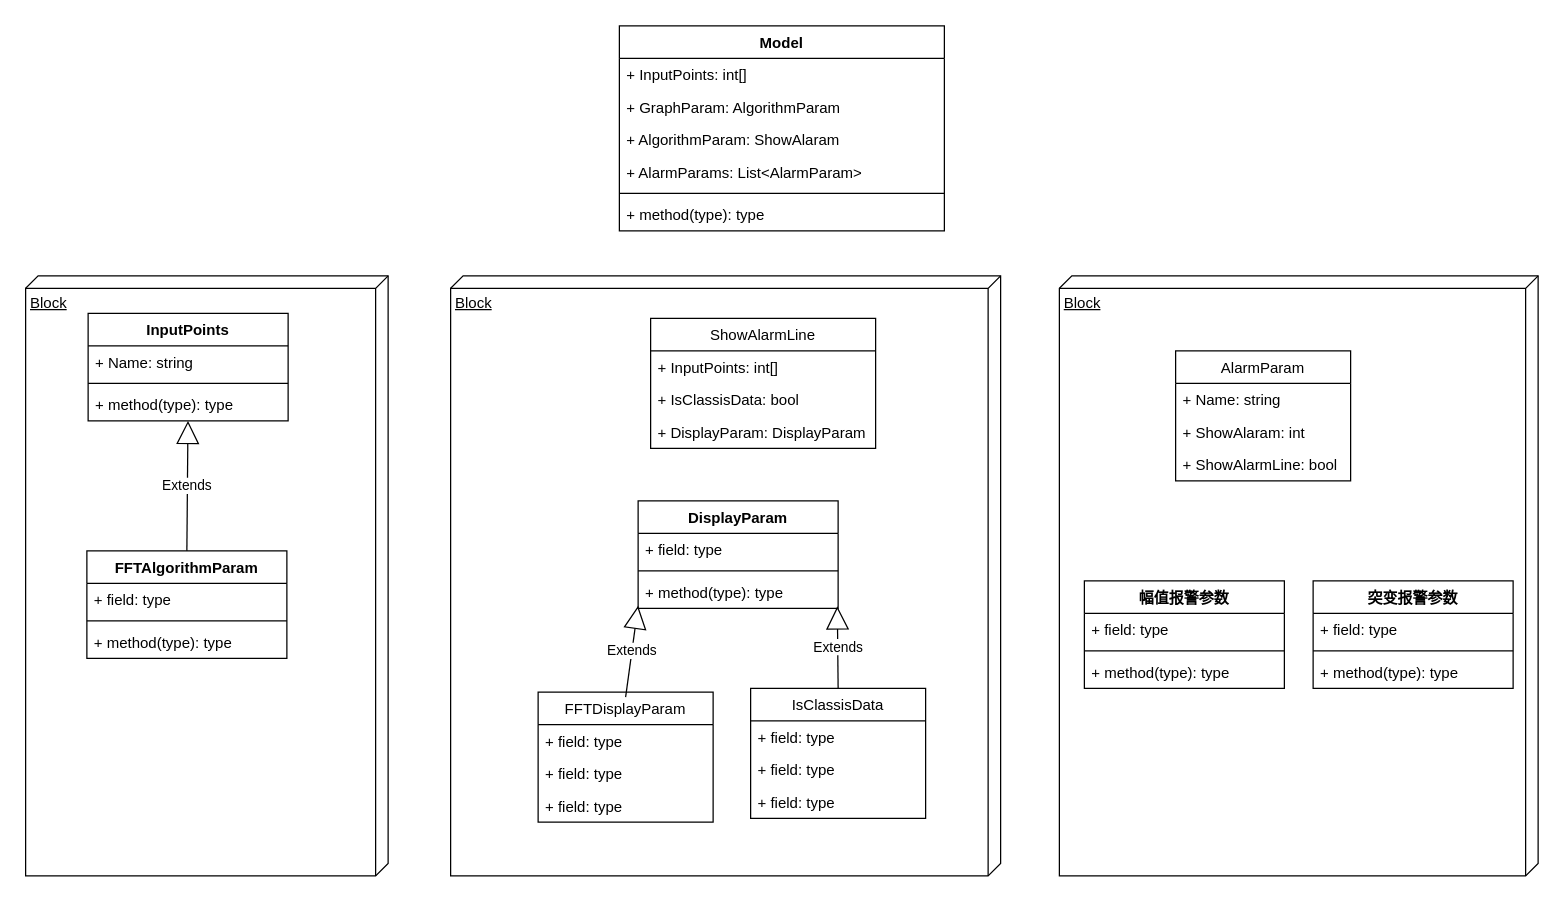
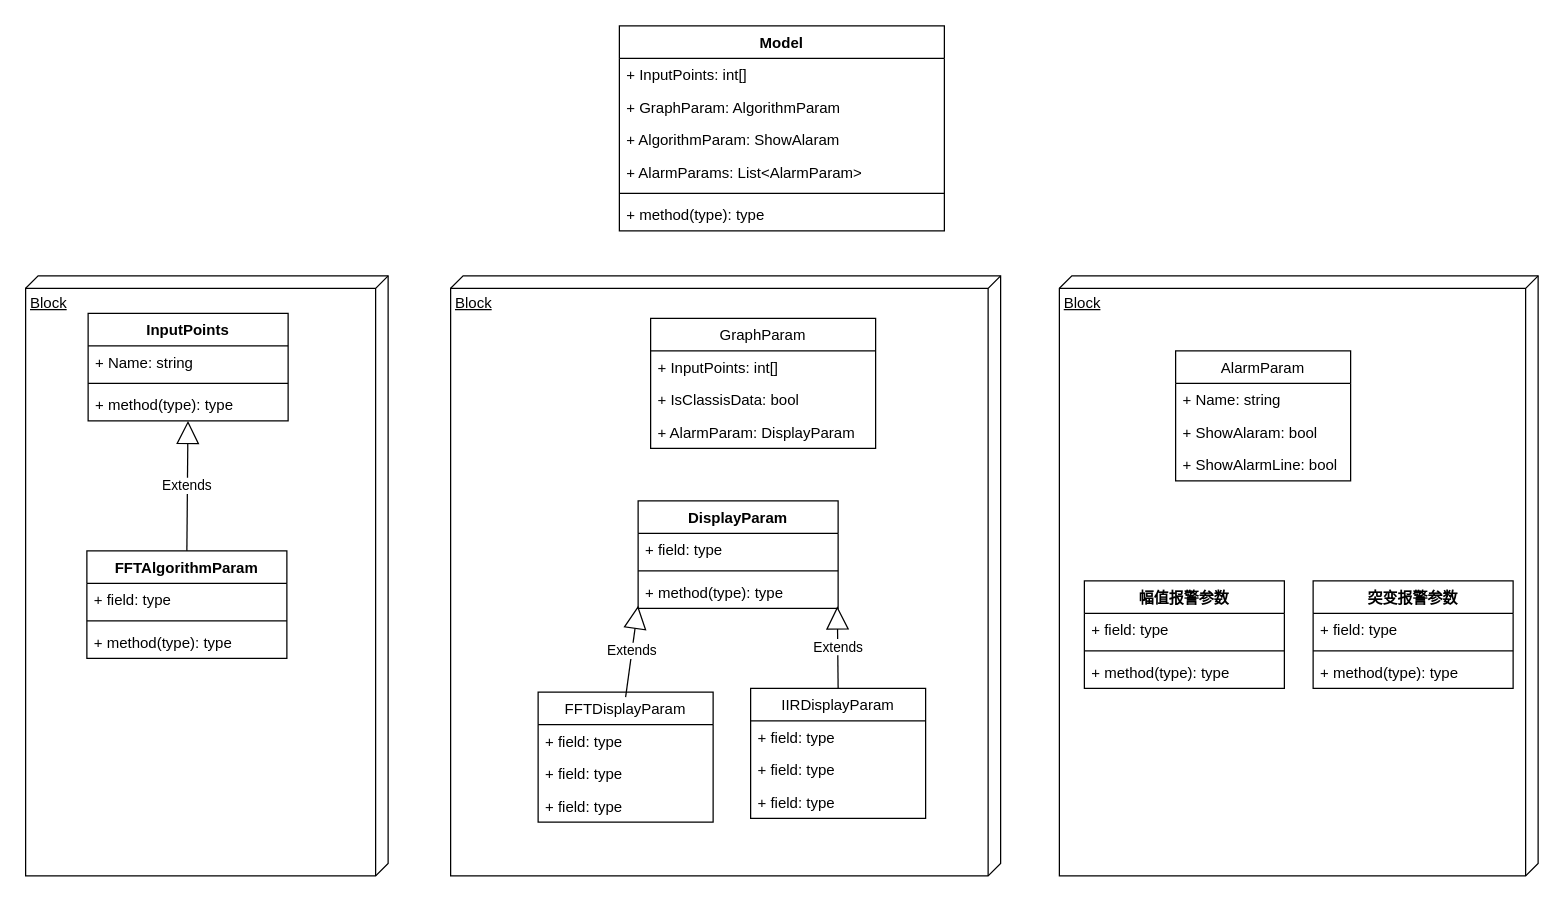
node "ShowAlarmLine": label "ShowAlarmLine" -> "GraphParam"
node "+ DisplayParam: DisplayParam": label "+ DisplayParam: DisplayParam" -> "+ AlarmParam: DisplayParam"
node "+ ShowAlaram: int": label "+ ShowAlaram: int" -> "+ ShowAlaram: bool"
node "IsClassisData": label "IsClassisData" -> "IIRDisplayParam"
